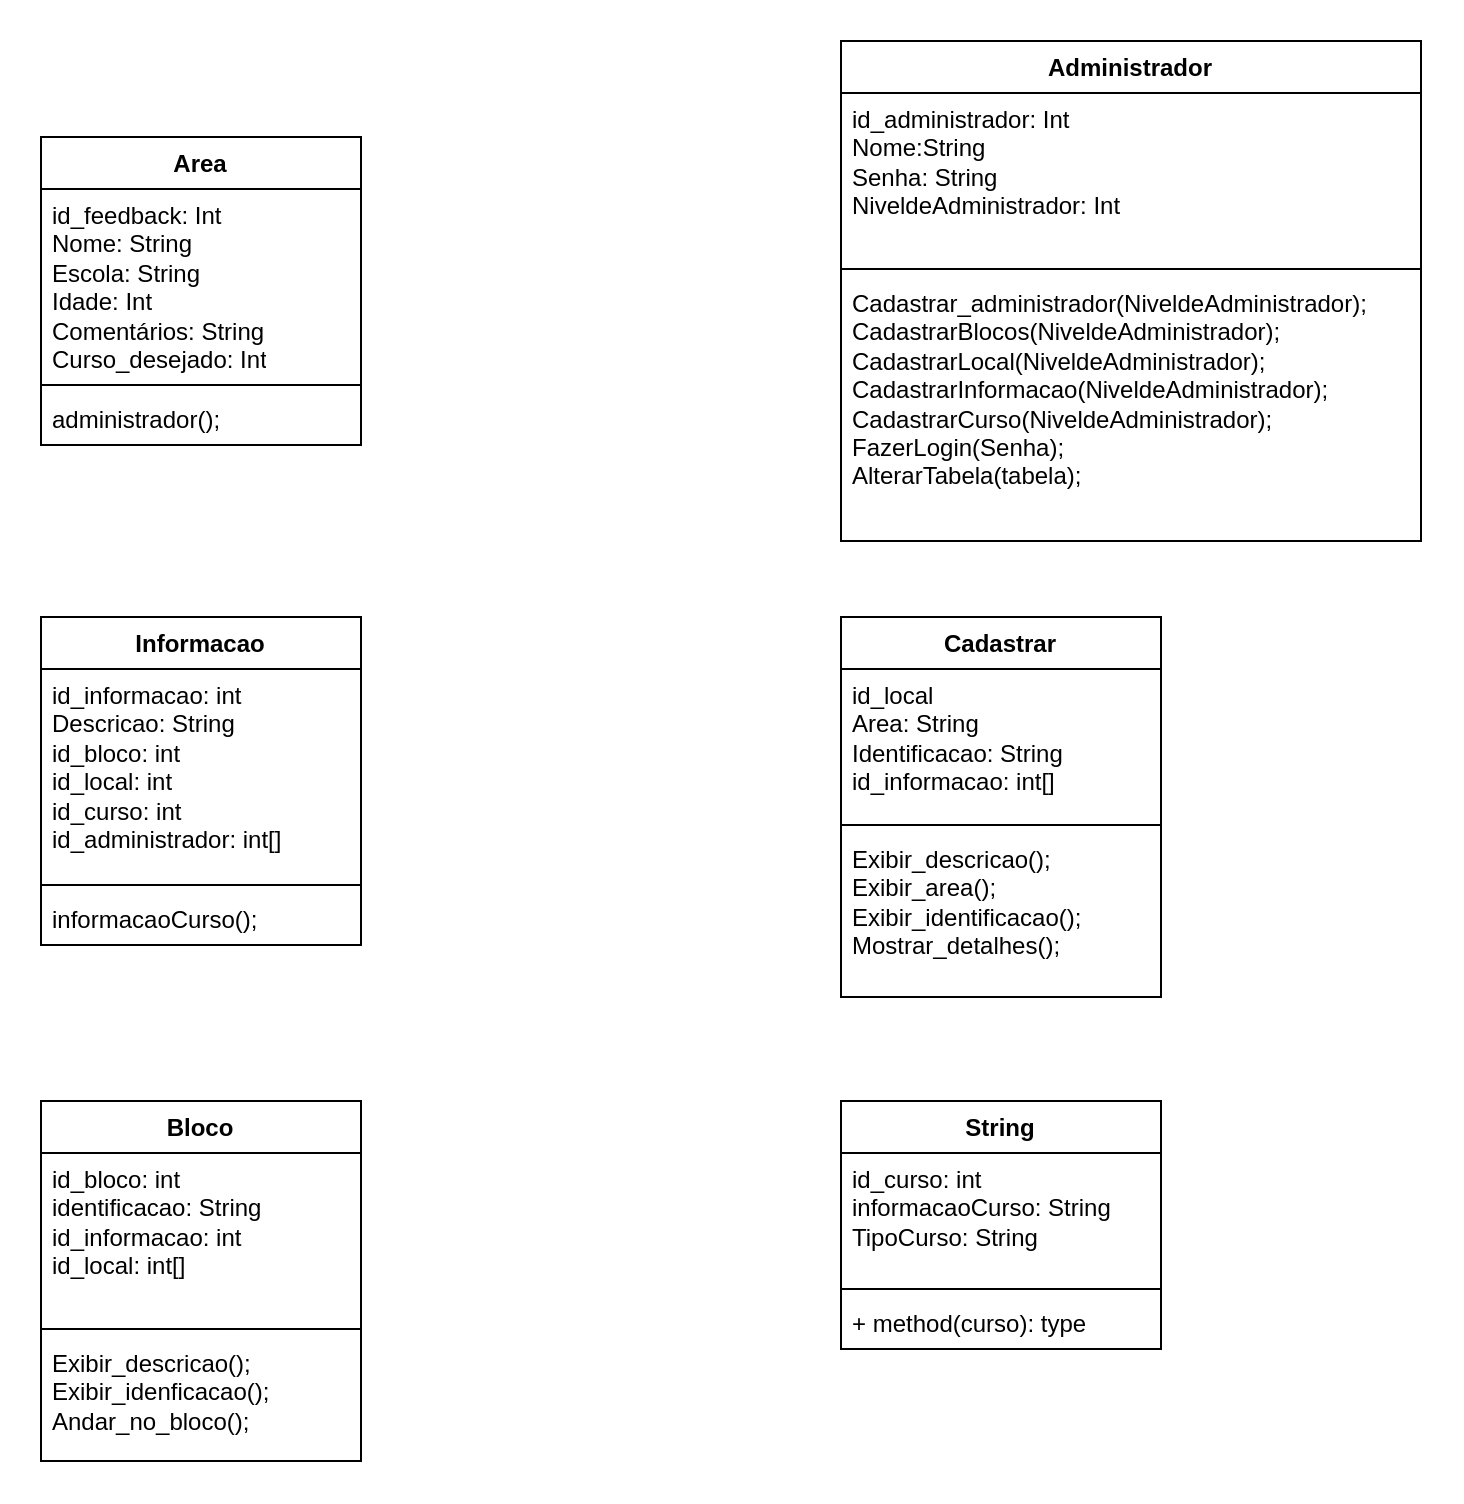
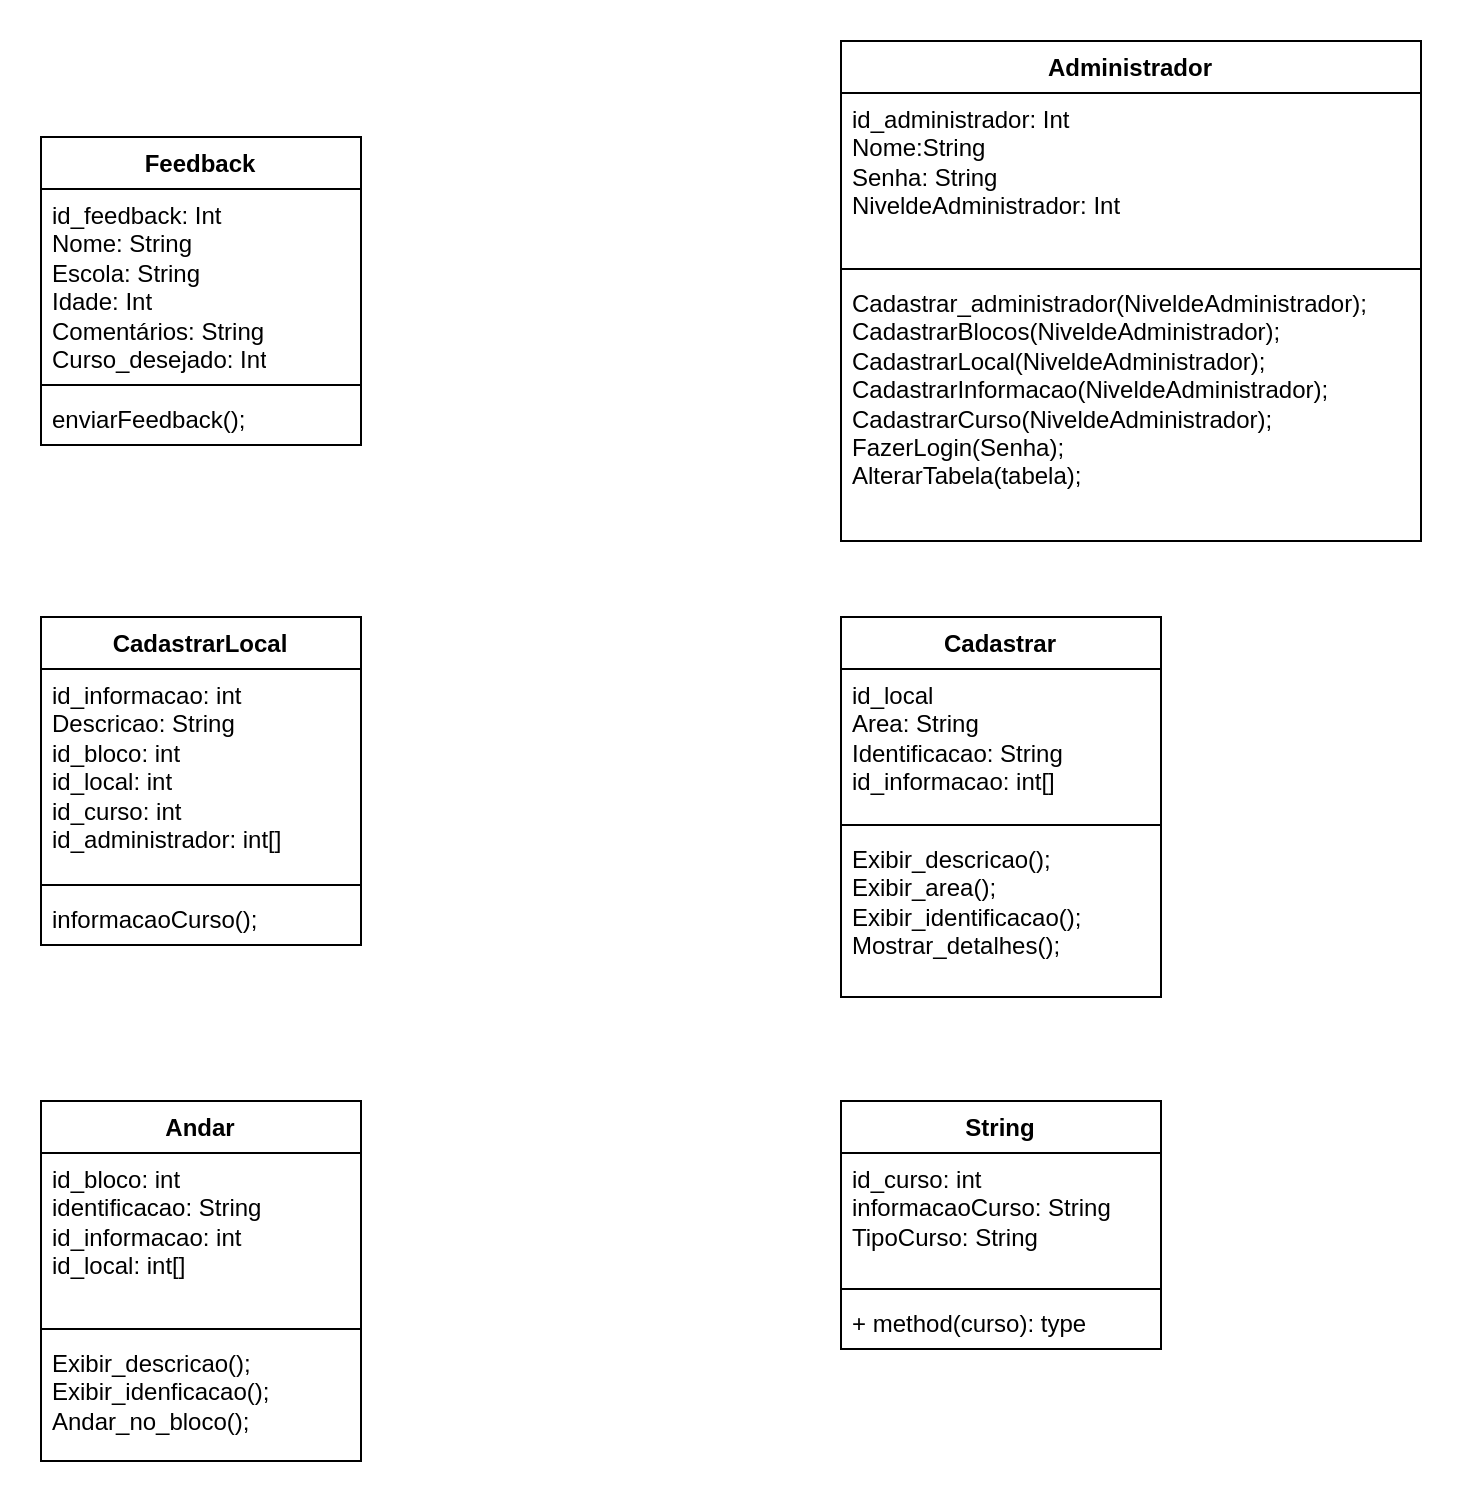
node "Area": label "Area" -> "Feedback"
node "administrador();": label "administrador();" -> "enviarFeedback();"
node "Informacao": label "Informacao" -> "CadastrarLocal"
node "Bloco": label "Bloco" -> "Andar"
